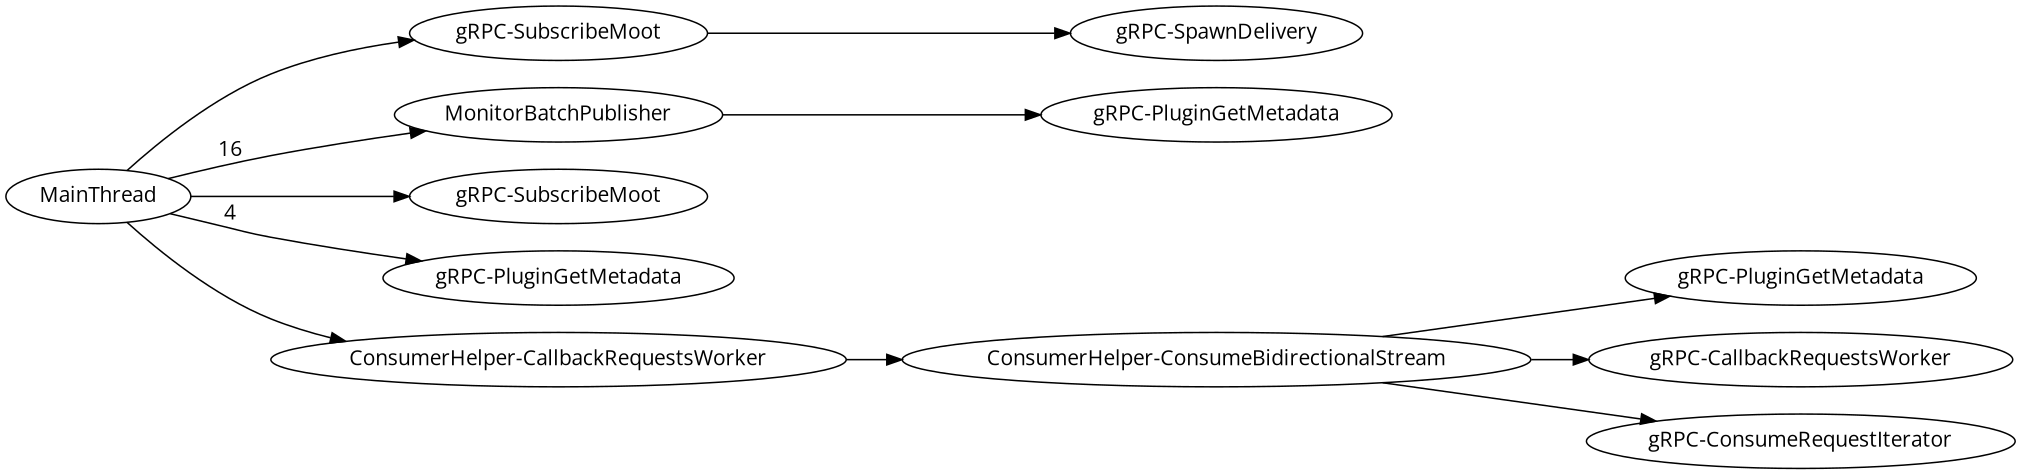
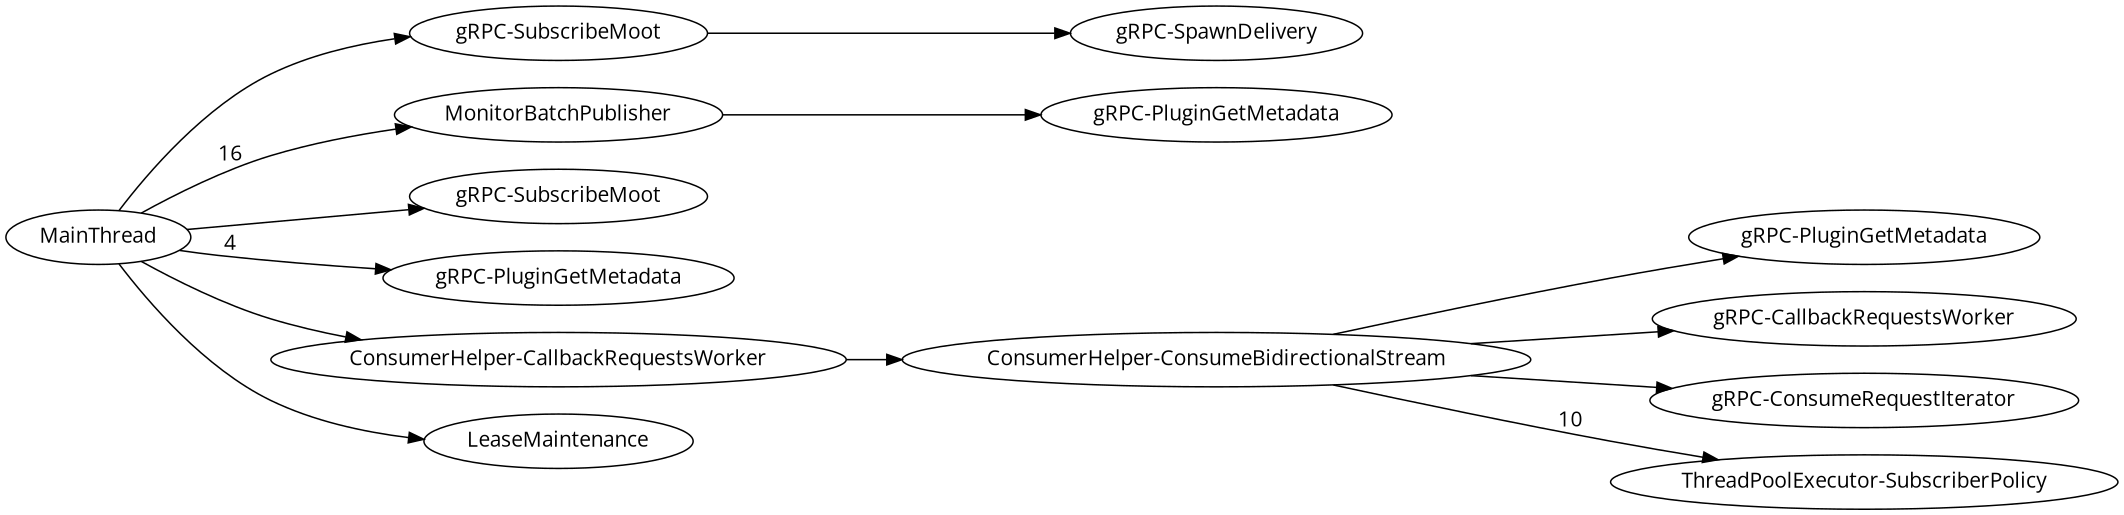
node "LeaseMaintenance": added
node "ThreadPoolExecutor-SubscriberPolicy": added
